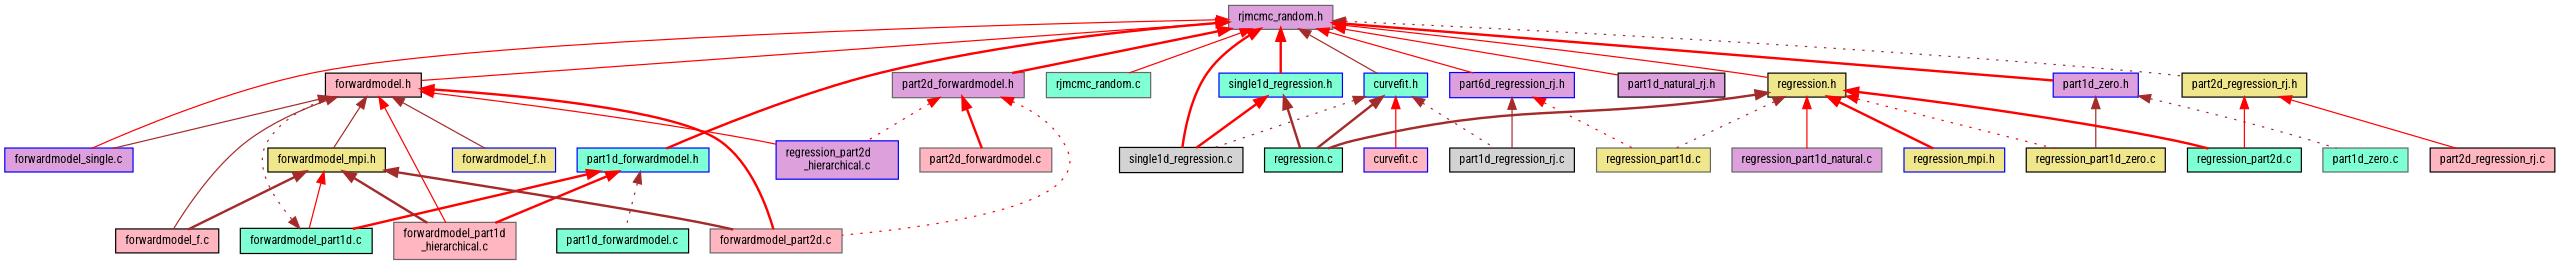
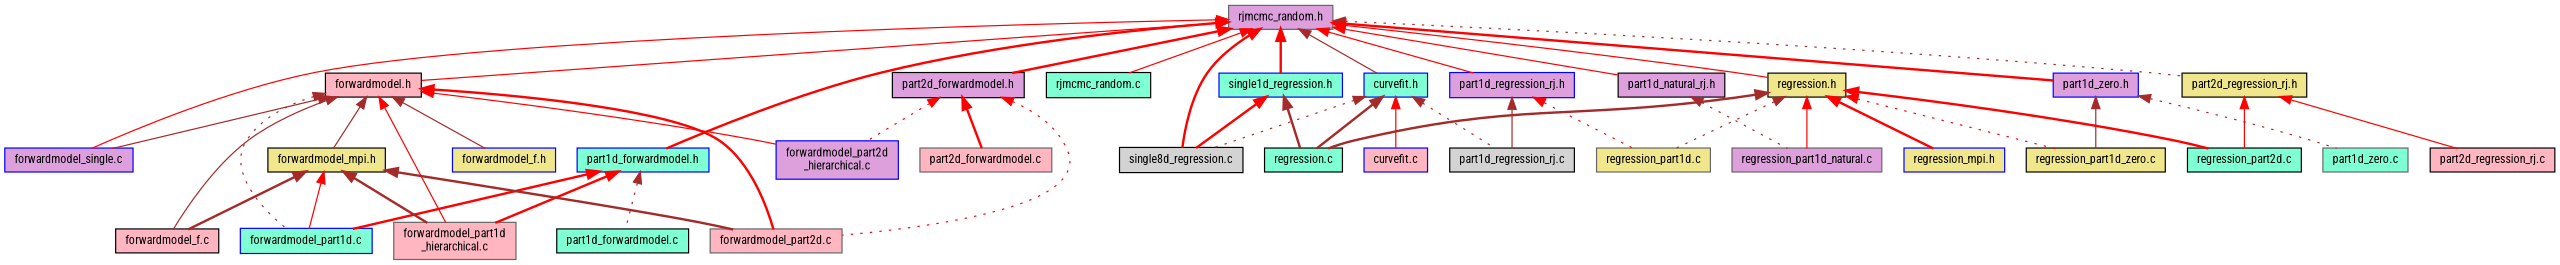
node "part2d_forwardmodel.h": color gray40 -> black
node "rjmcmc_random.c": color gray40 -> black
node "part6d_regression_rj.h": label "part6d_regression_rj.h" -> "part1d_regression_rj.h"
edge "regression_part1d_natural.c" -> "part1d_natural_rj.h": added
edge "forwardmodel.h" -> "forwardmodel_part1d.c": reversed
node "regression_part2d _hierarchical.c": label "regression_part2d _hierarchical.c" -> "forwardmodel_part2d _hierarchical.c"
node "single1d_regression.c": label "single1d_regression.c" -> "single8d_regression.c"
node "forwardmodel_part1d.c": color black -> blue
